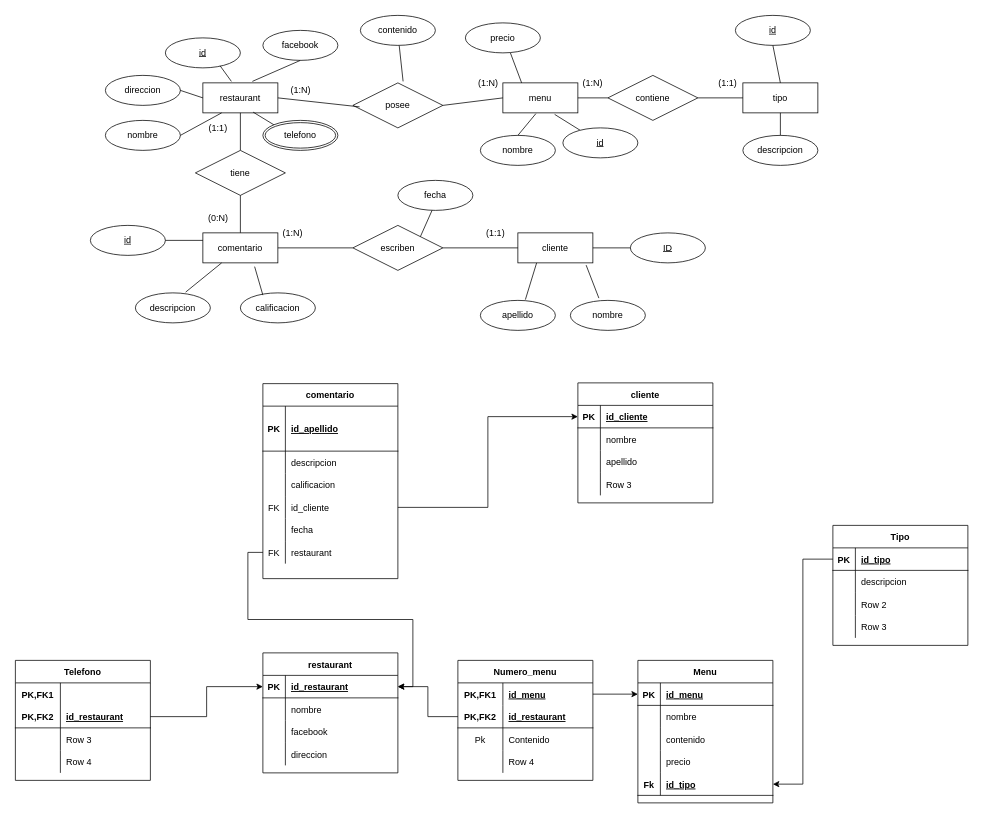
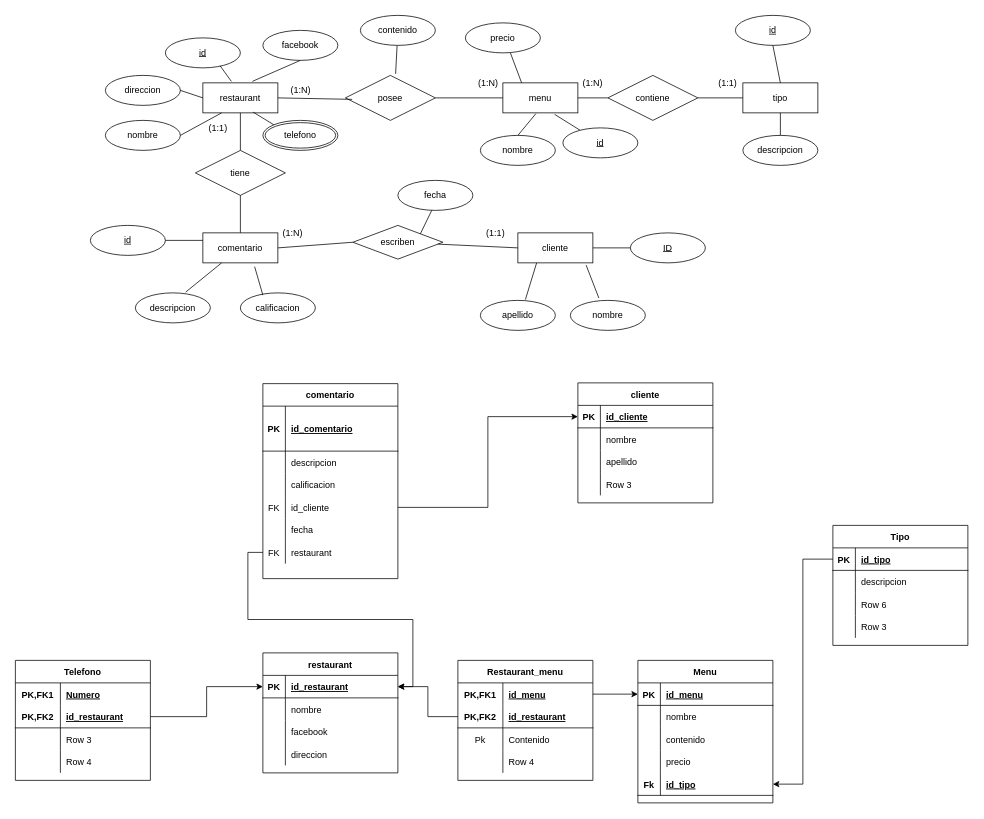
node "posee": moved (398, 105) -> (390, 98)
node "(0:N)": removed
node "escriben": size 90x45 -> 90x34
node "id_apellido": label "id_apellido" -> "id_comentario"
node "Row 2": label "Row 2" -> "Row 6"
node "Numero_menu": label "Numero_menu" -> "Restaurant_menu"
node "Numero": added
